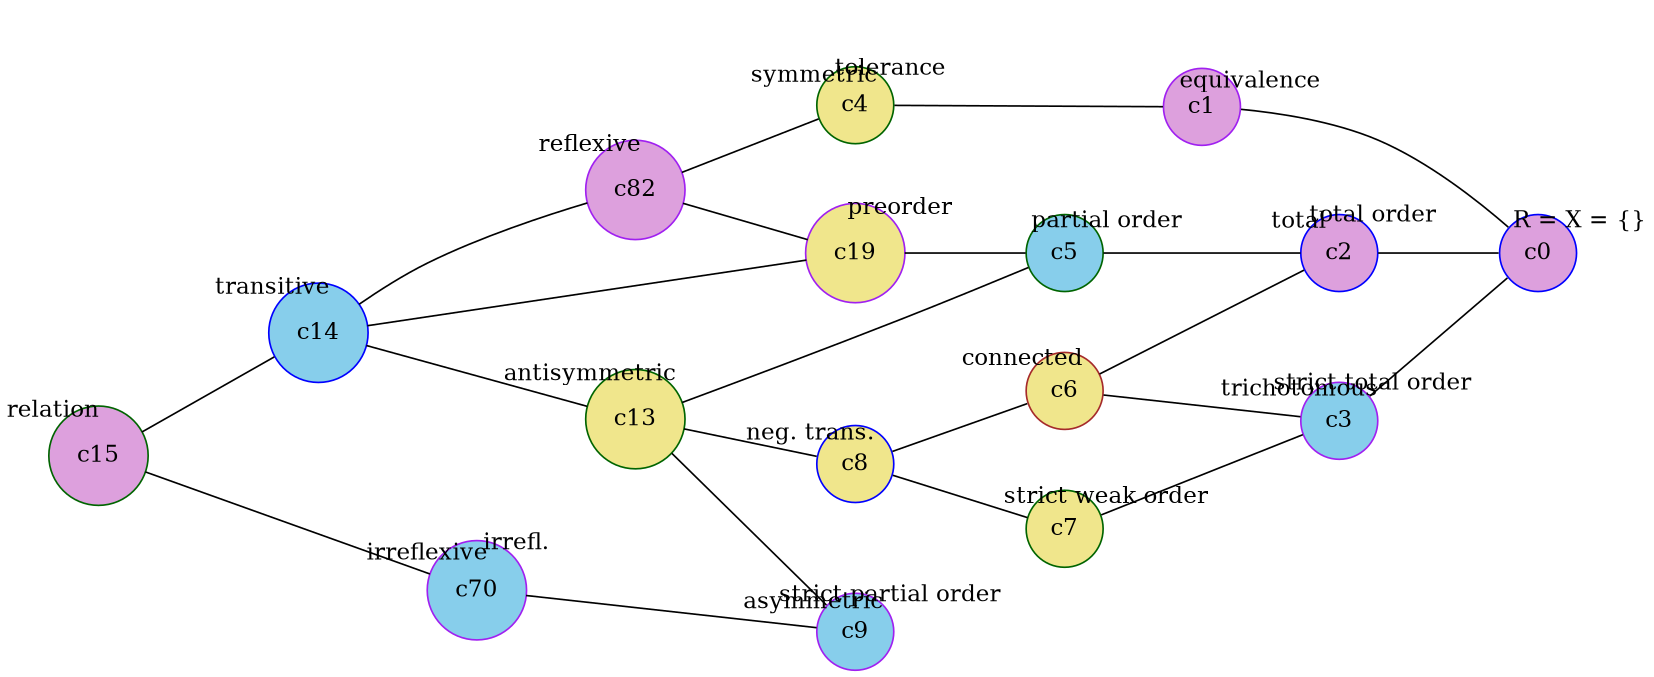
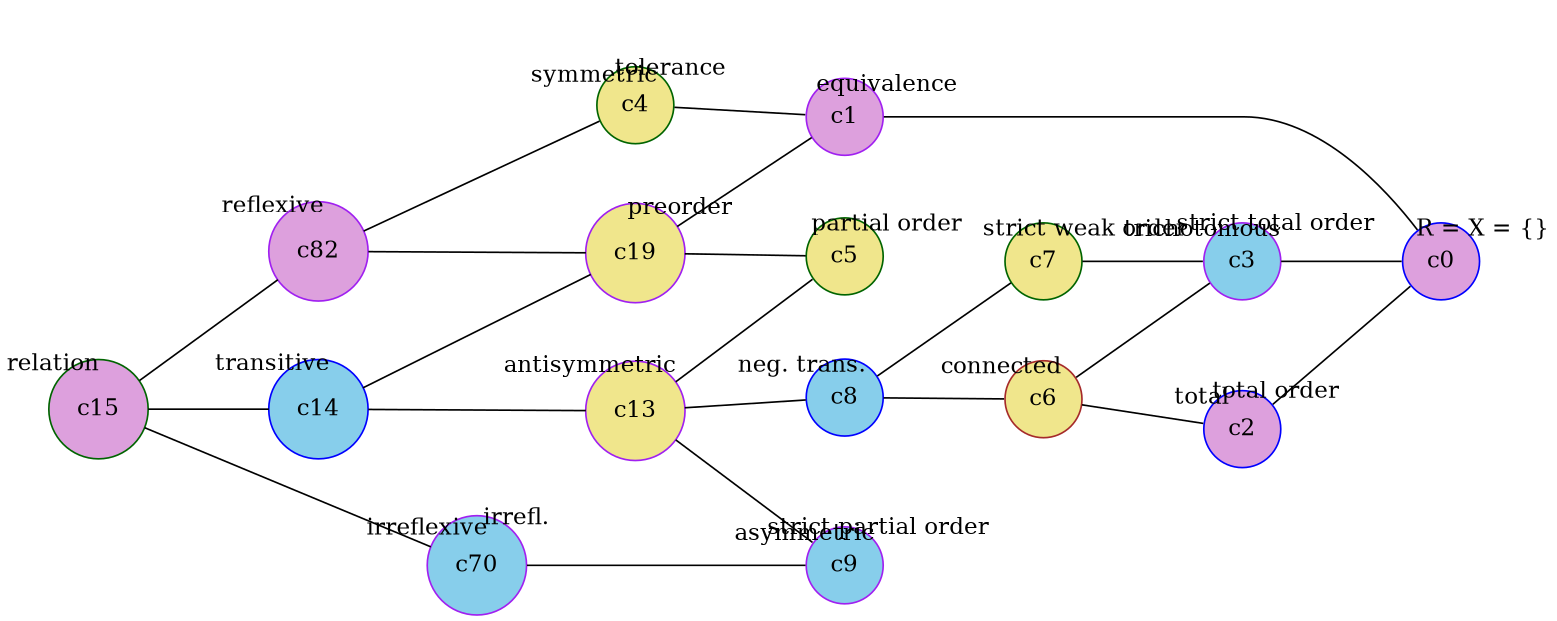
edge "c1" -- "c19": added
edge "c82" -- "c14": now "c82" -- "c15"
node "c5": fillcolor skyblue -> khaki
edge "c5" -- "c2": removed
node "c13": color darkgreen -> purple
node "c8": fillcolor khaki -> skyblue
